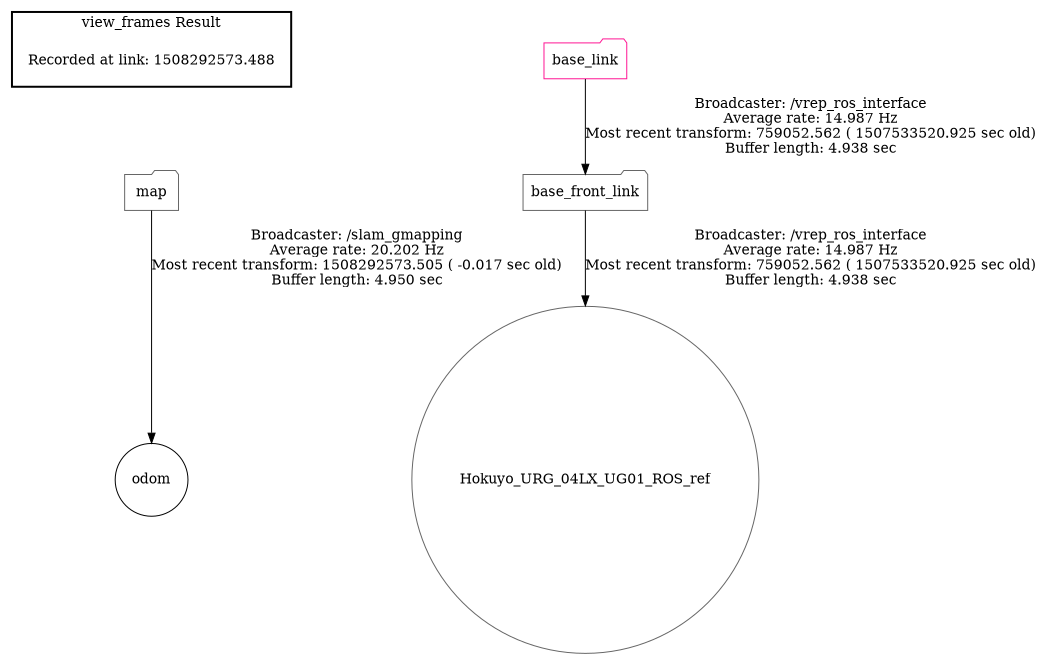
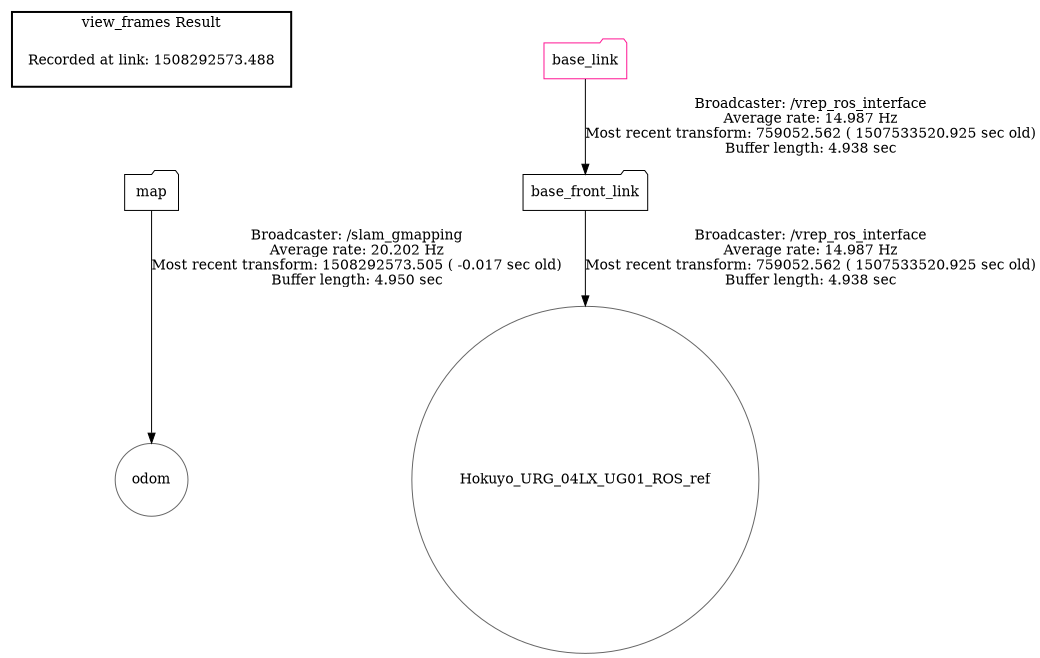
node "map": color gray40 -> black
node "base_front_link": color gray40 -> black
node "odom": color black -> gray40
